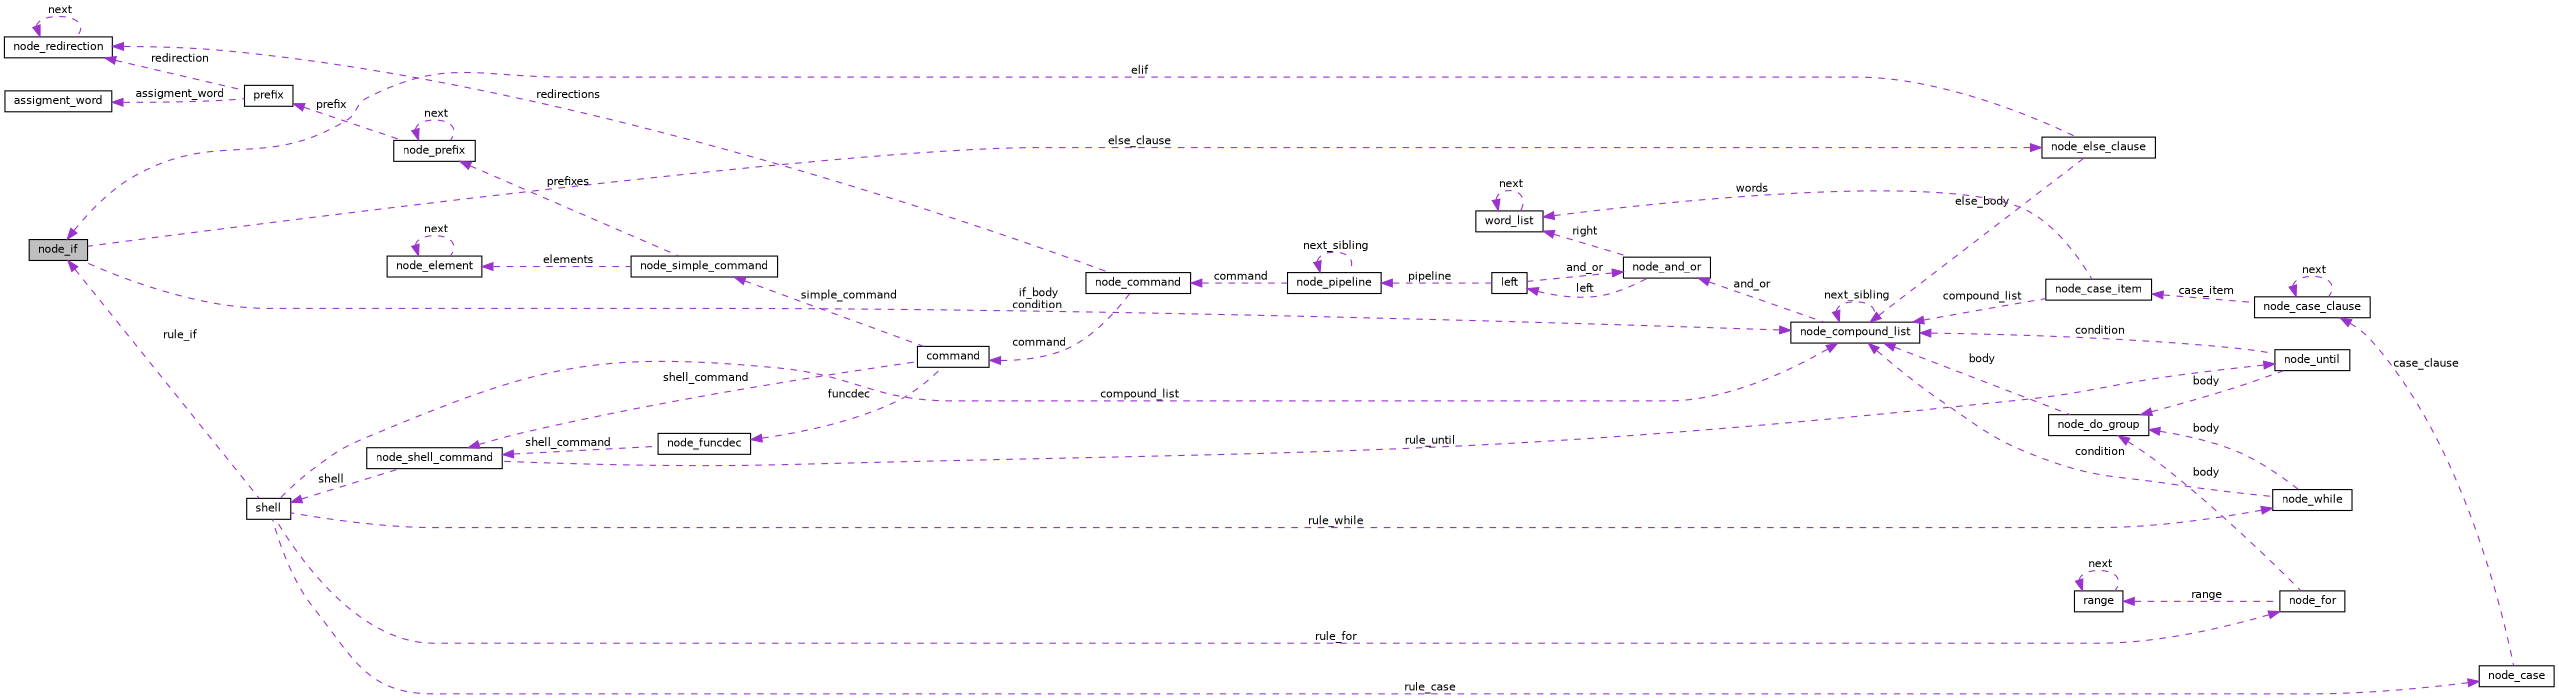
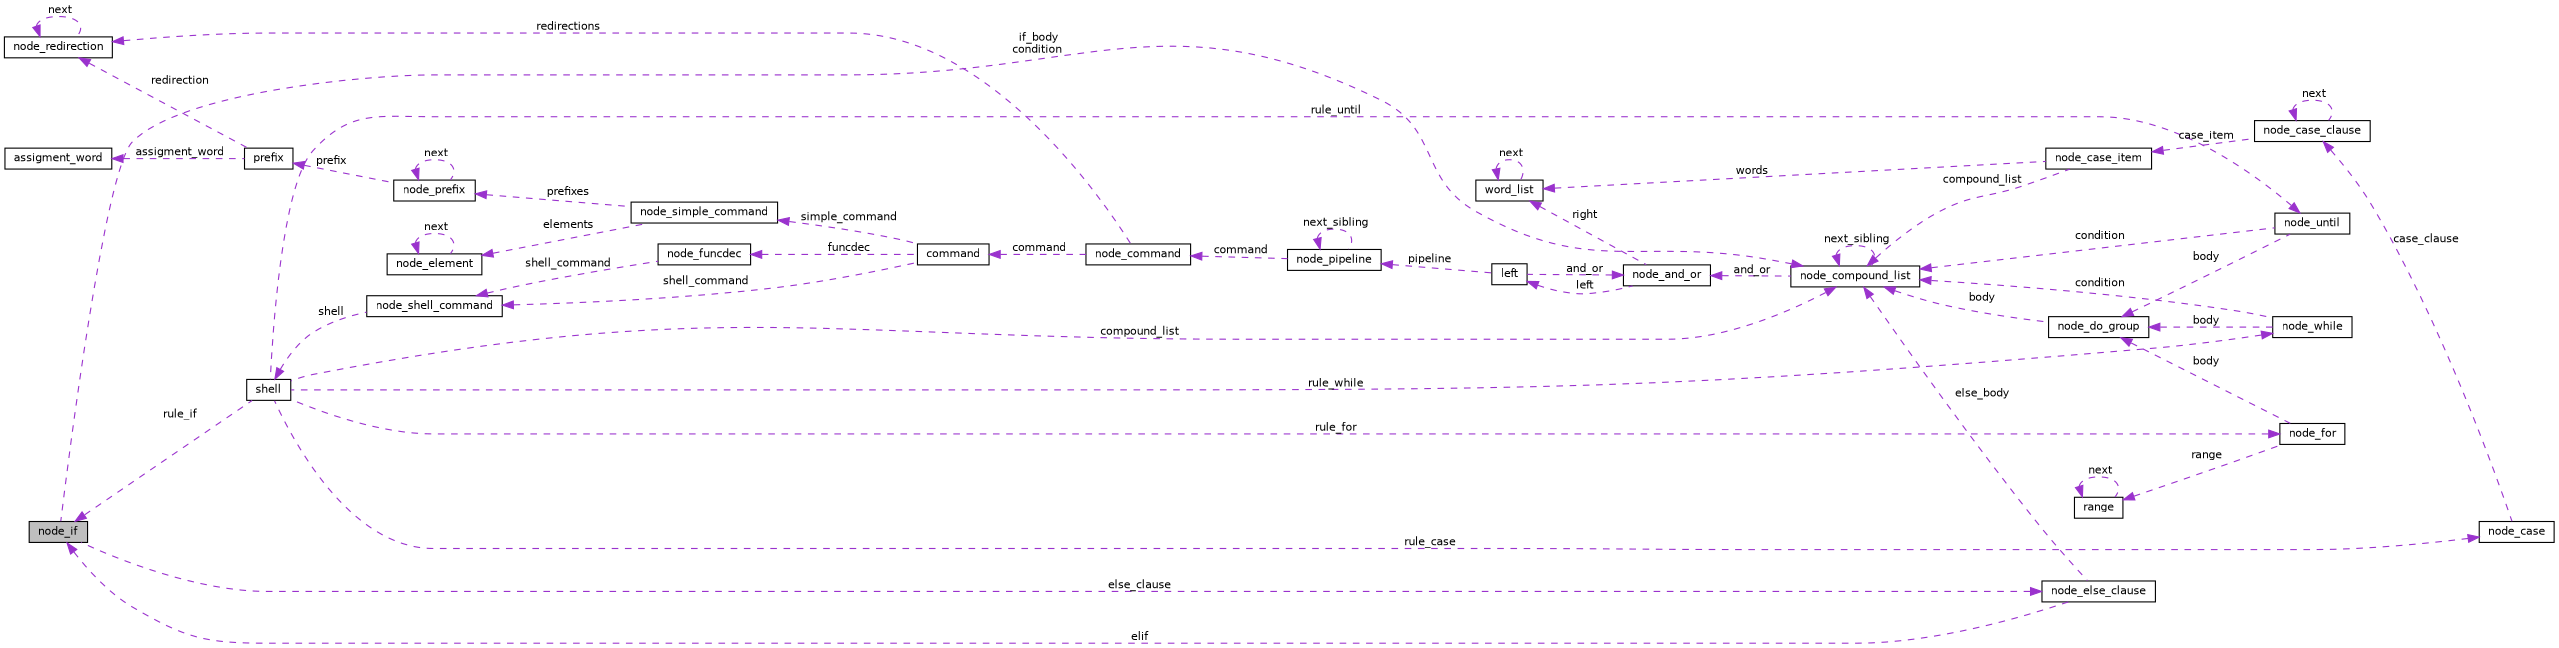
edge "node_shell_command" -> "node_until": now "shell" -> "node_until"
